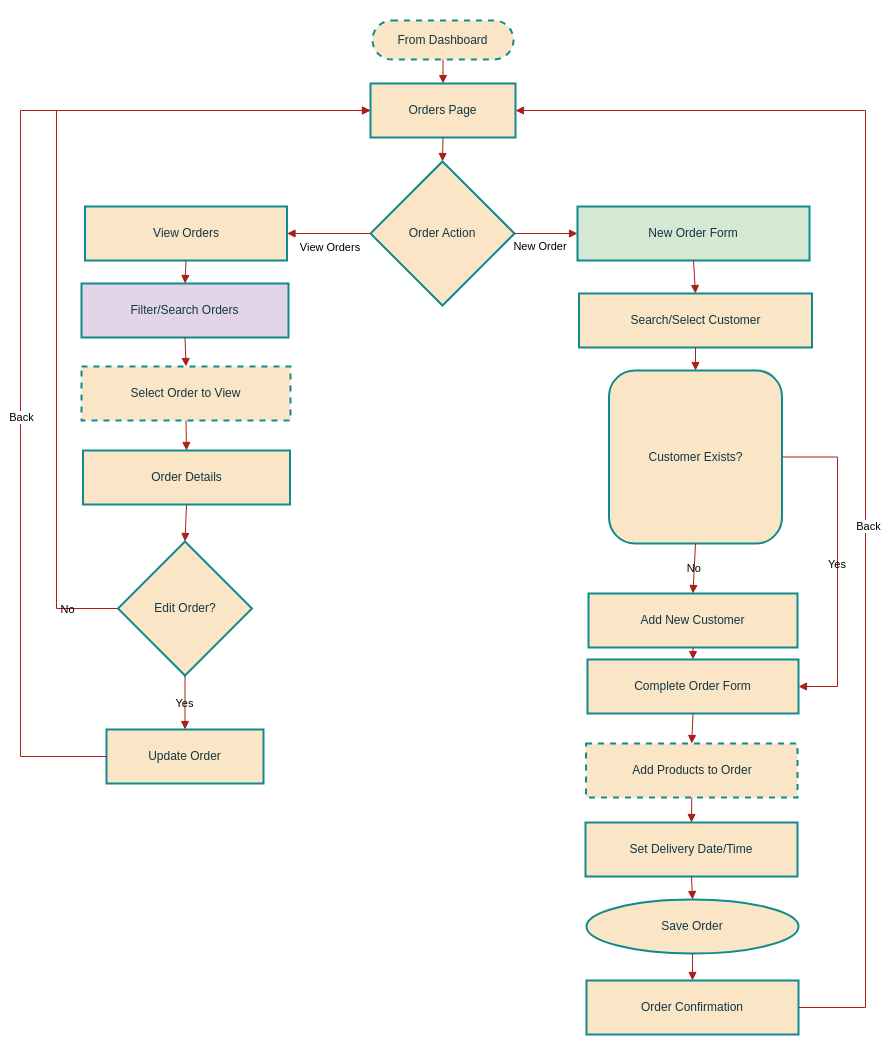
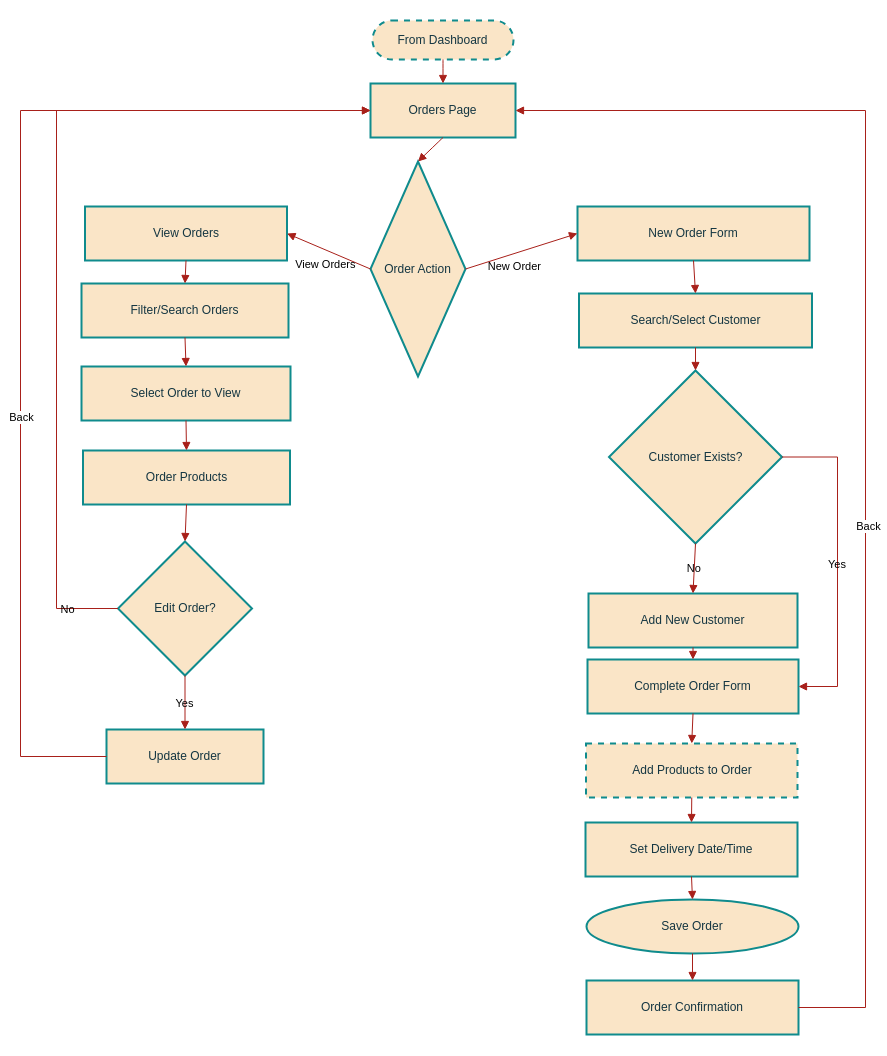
node "Order Action": size 144x144 -> 95x215
node "New Order Form": fillcolor #d5e8d4 -> #fae5c7
node "Filter/Search Orders": fillcolor #e1d5e7 -> #fae5c7
node "Select Order to View": style dashed -> solid
node "Customer Exists?": shape rounded rectangle -> diamond
node "Order Details": label "Order Details" -> "Order Products"
